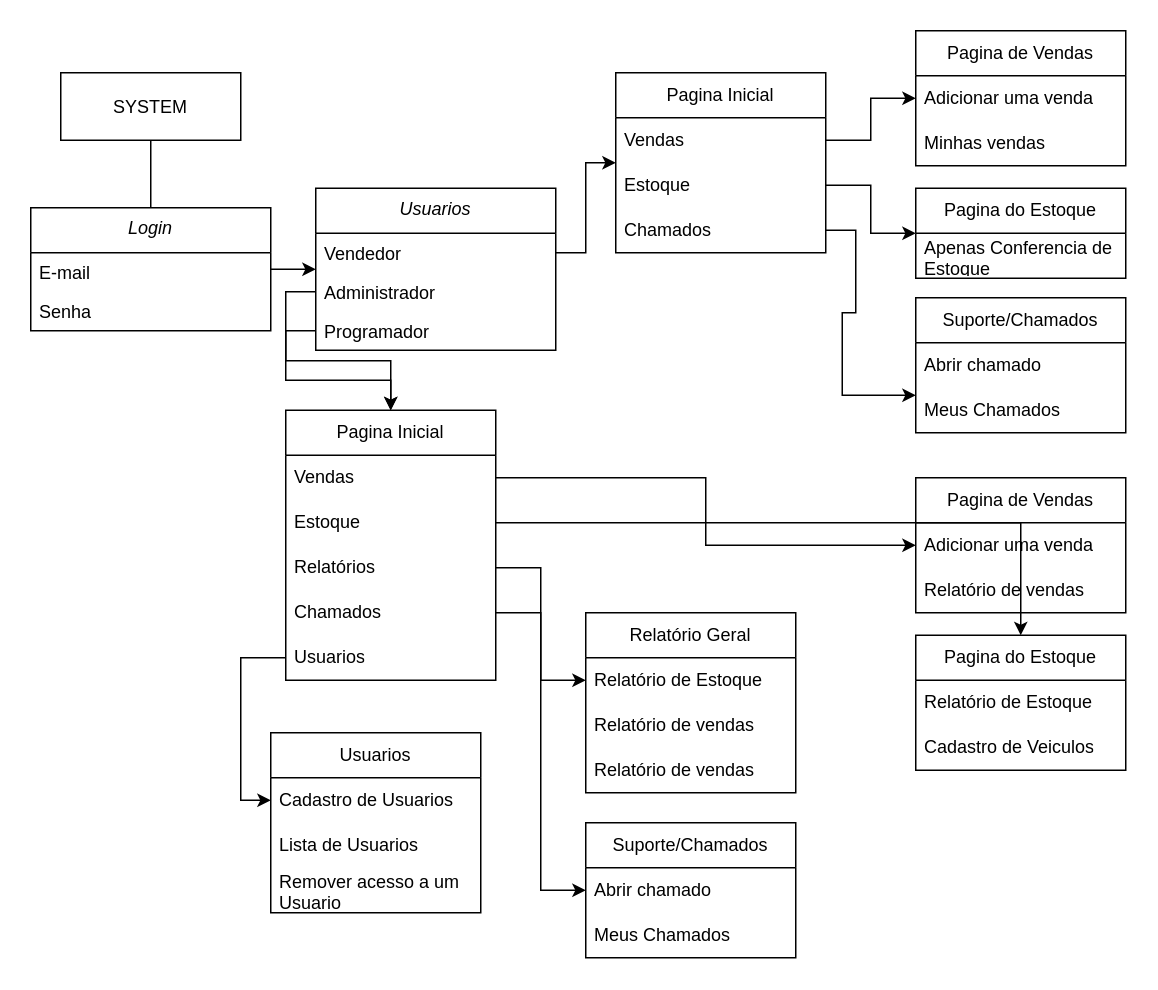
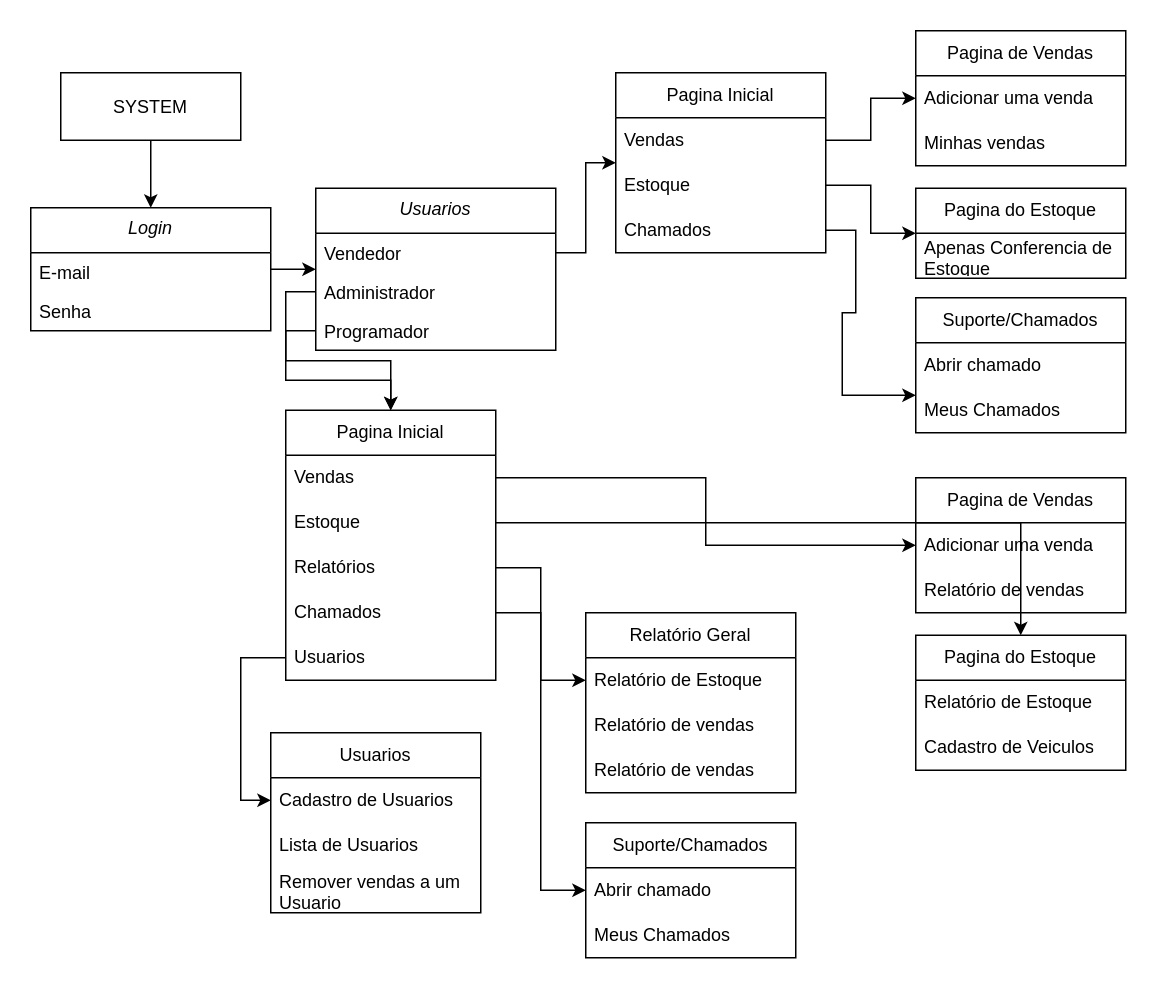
edge "SYSTEM" -- "Login": arrowhead none -> classic
node "Remover acesso a um Usuario": label "Remover acesso a um Usuario" -> "Remover vendas a um Usuario"
